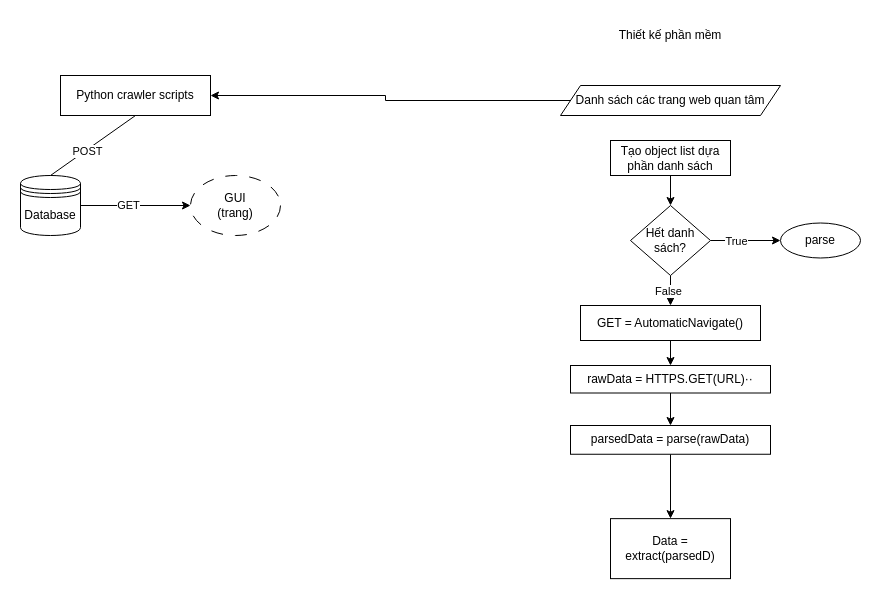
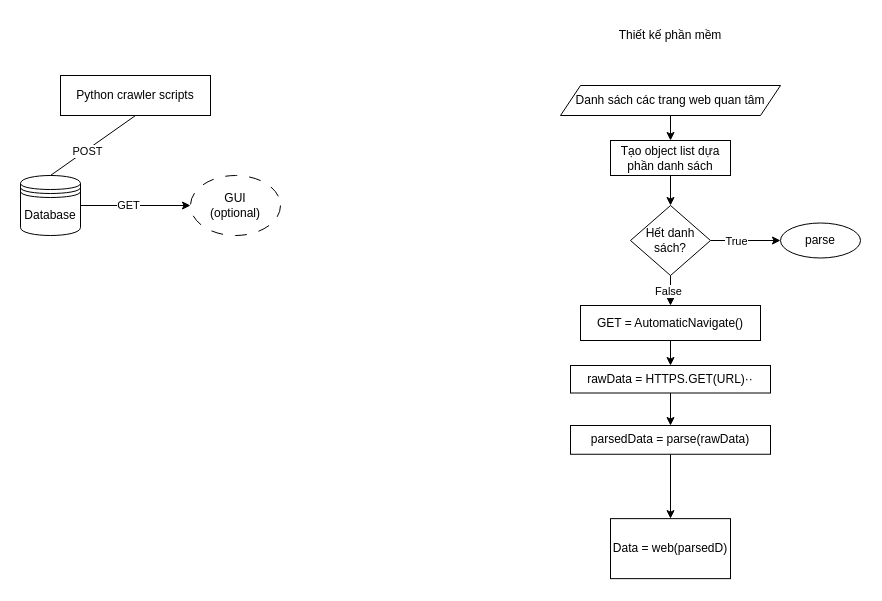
edge "Danh sách các trang web quan tâm" -> "Python crawler scripts": now "Danh sách các trang web quan tâm" -> "Tạo object list dựa phần danh sách"
node "GUI (trang)": label "GUI (trang)" -> "GUI (optional)"
node "Data = extract(parsedD)": label "Data = extract(parsedD)" -> "Data = web(parsedD)"
